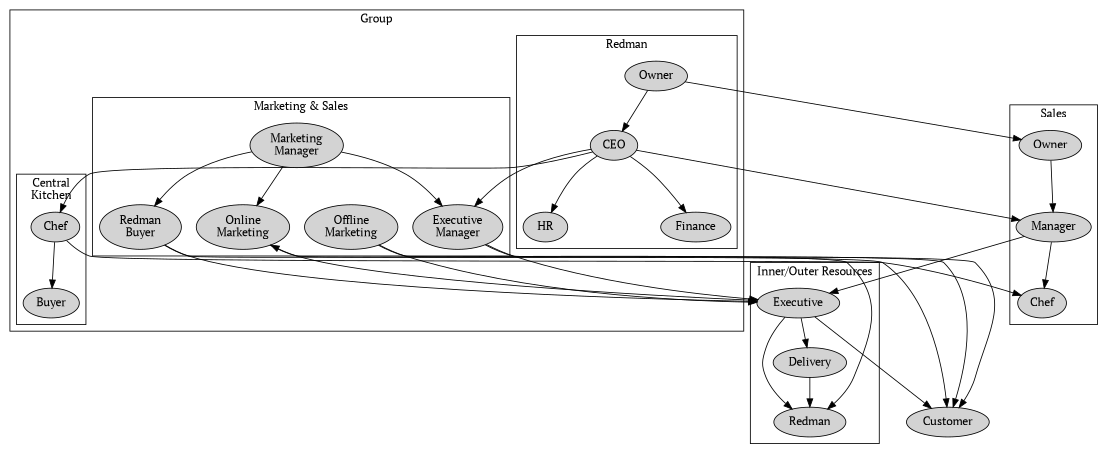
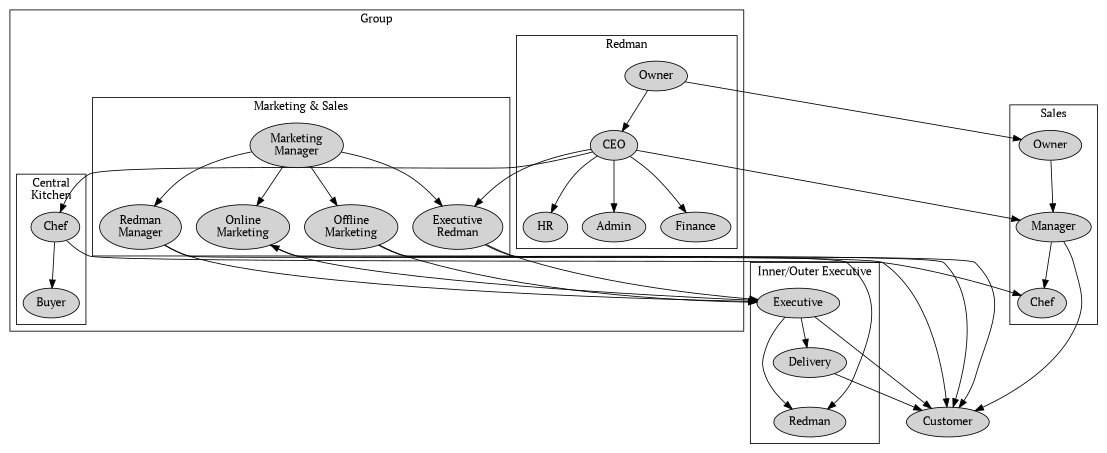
edge "Marketing Manager" -> "Offline Marketing": added
node "Redman Buyer": label "Redman Buyer" -> "Redman Manager"
node "Executive Manager": label "Executive Manager" -> "Executive Redman"
node "Admin": added
edge "Manager" -> "Executive": now "Manager" -> "Customer"
cluster "Inner/Outer Resources": label "Inner/Outer Resources" -> "Inner/Outer Executive"
edge "Delivery" -> "Redman": now "Delivery" -> "Customer"
